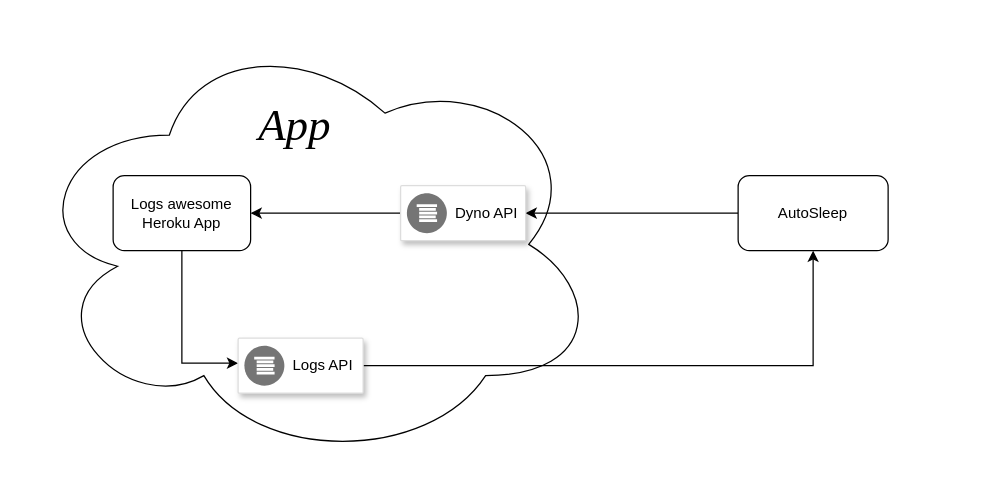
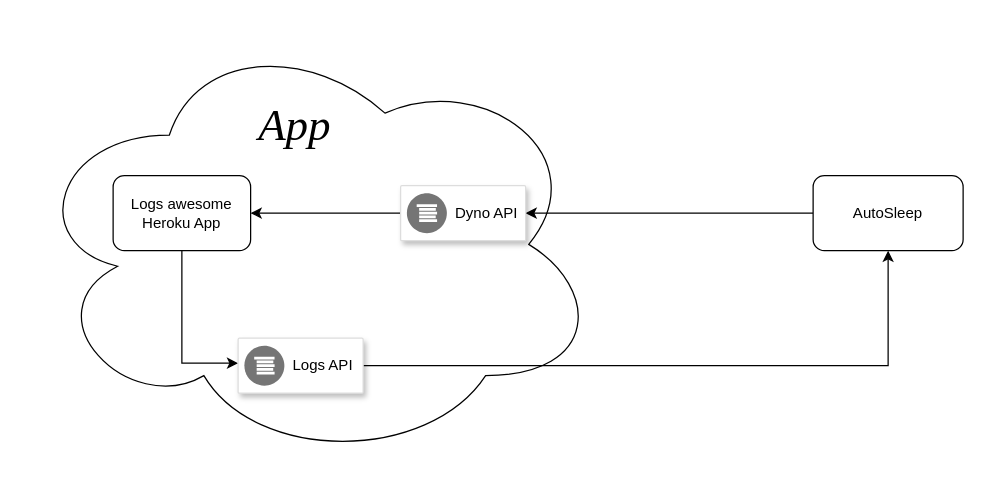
node "AutoSleep": moved (813, 213) -> (888, 213)
